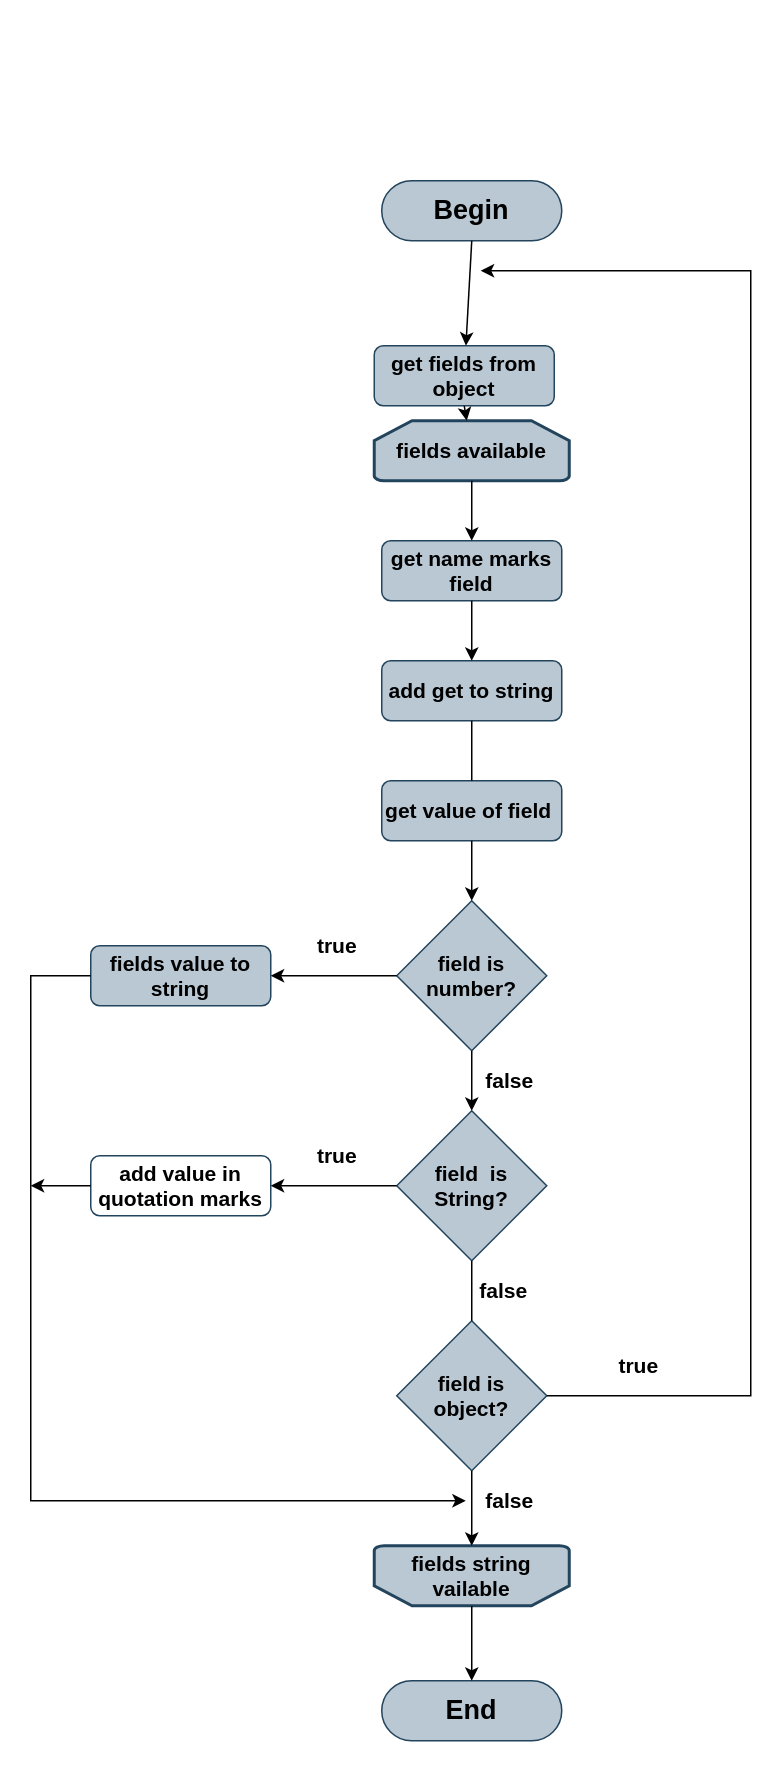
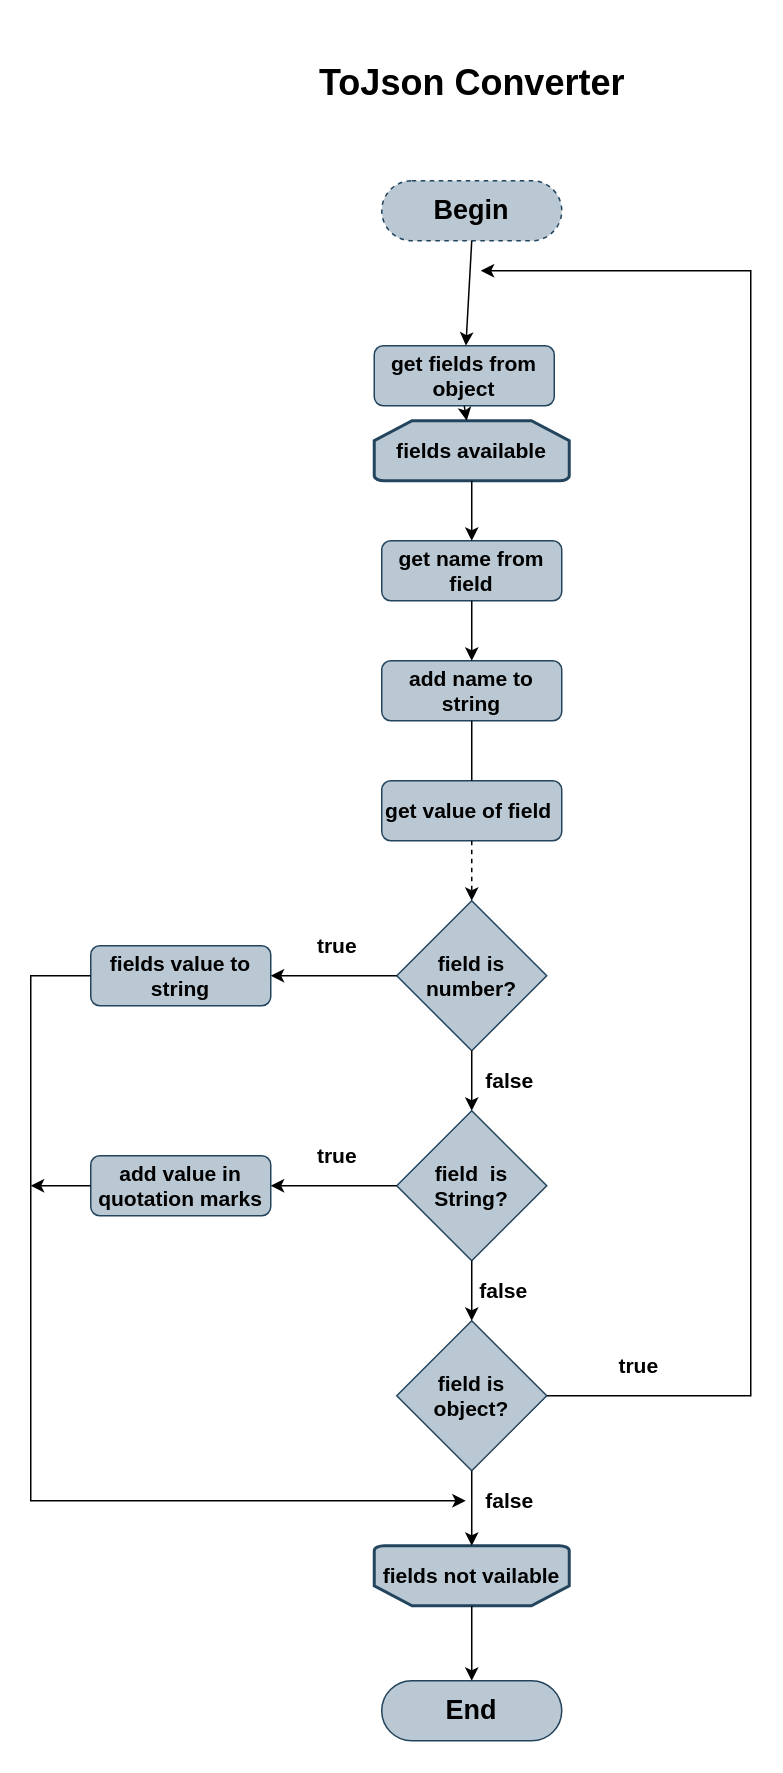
node "ToJson Converter": added
node "Begin": style solid -> dashed
node "get name marks field": label "get name marks field" -> "get name from field"
node "add get to string": label "add get to string" -> "add name to string"
edge "get value of field" -> "field is number?": style solid -> dashed
node "add value in quotation marks": fillcolor #ffffff -> #bac8d3
edge "field is String?" -- "field is object?": arrowhead none -> classic
node "fields string vailable": label "fields string vailable" -> "fields not vailable"
